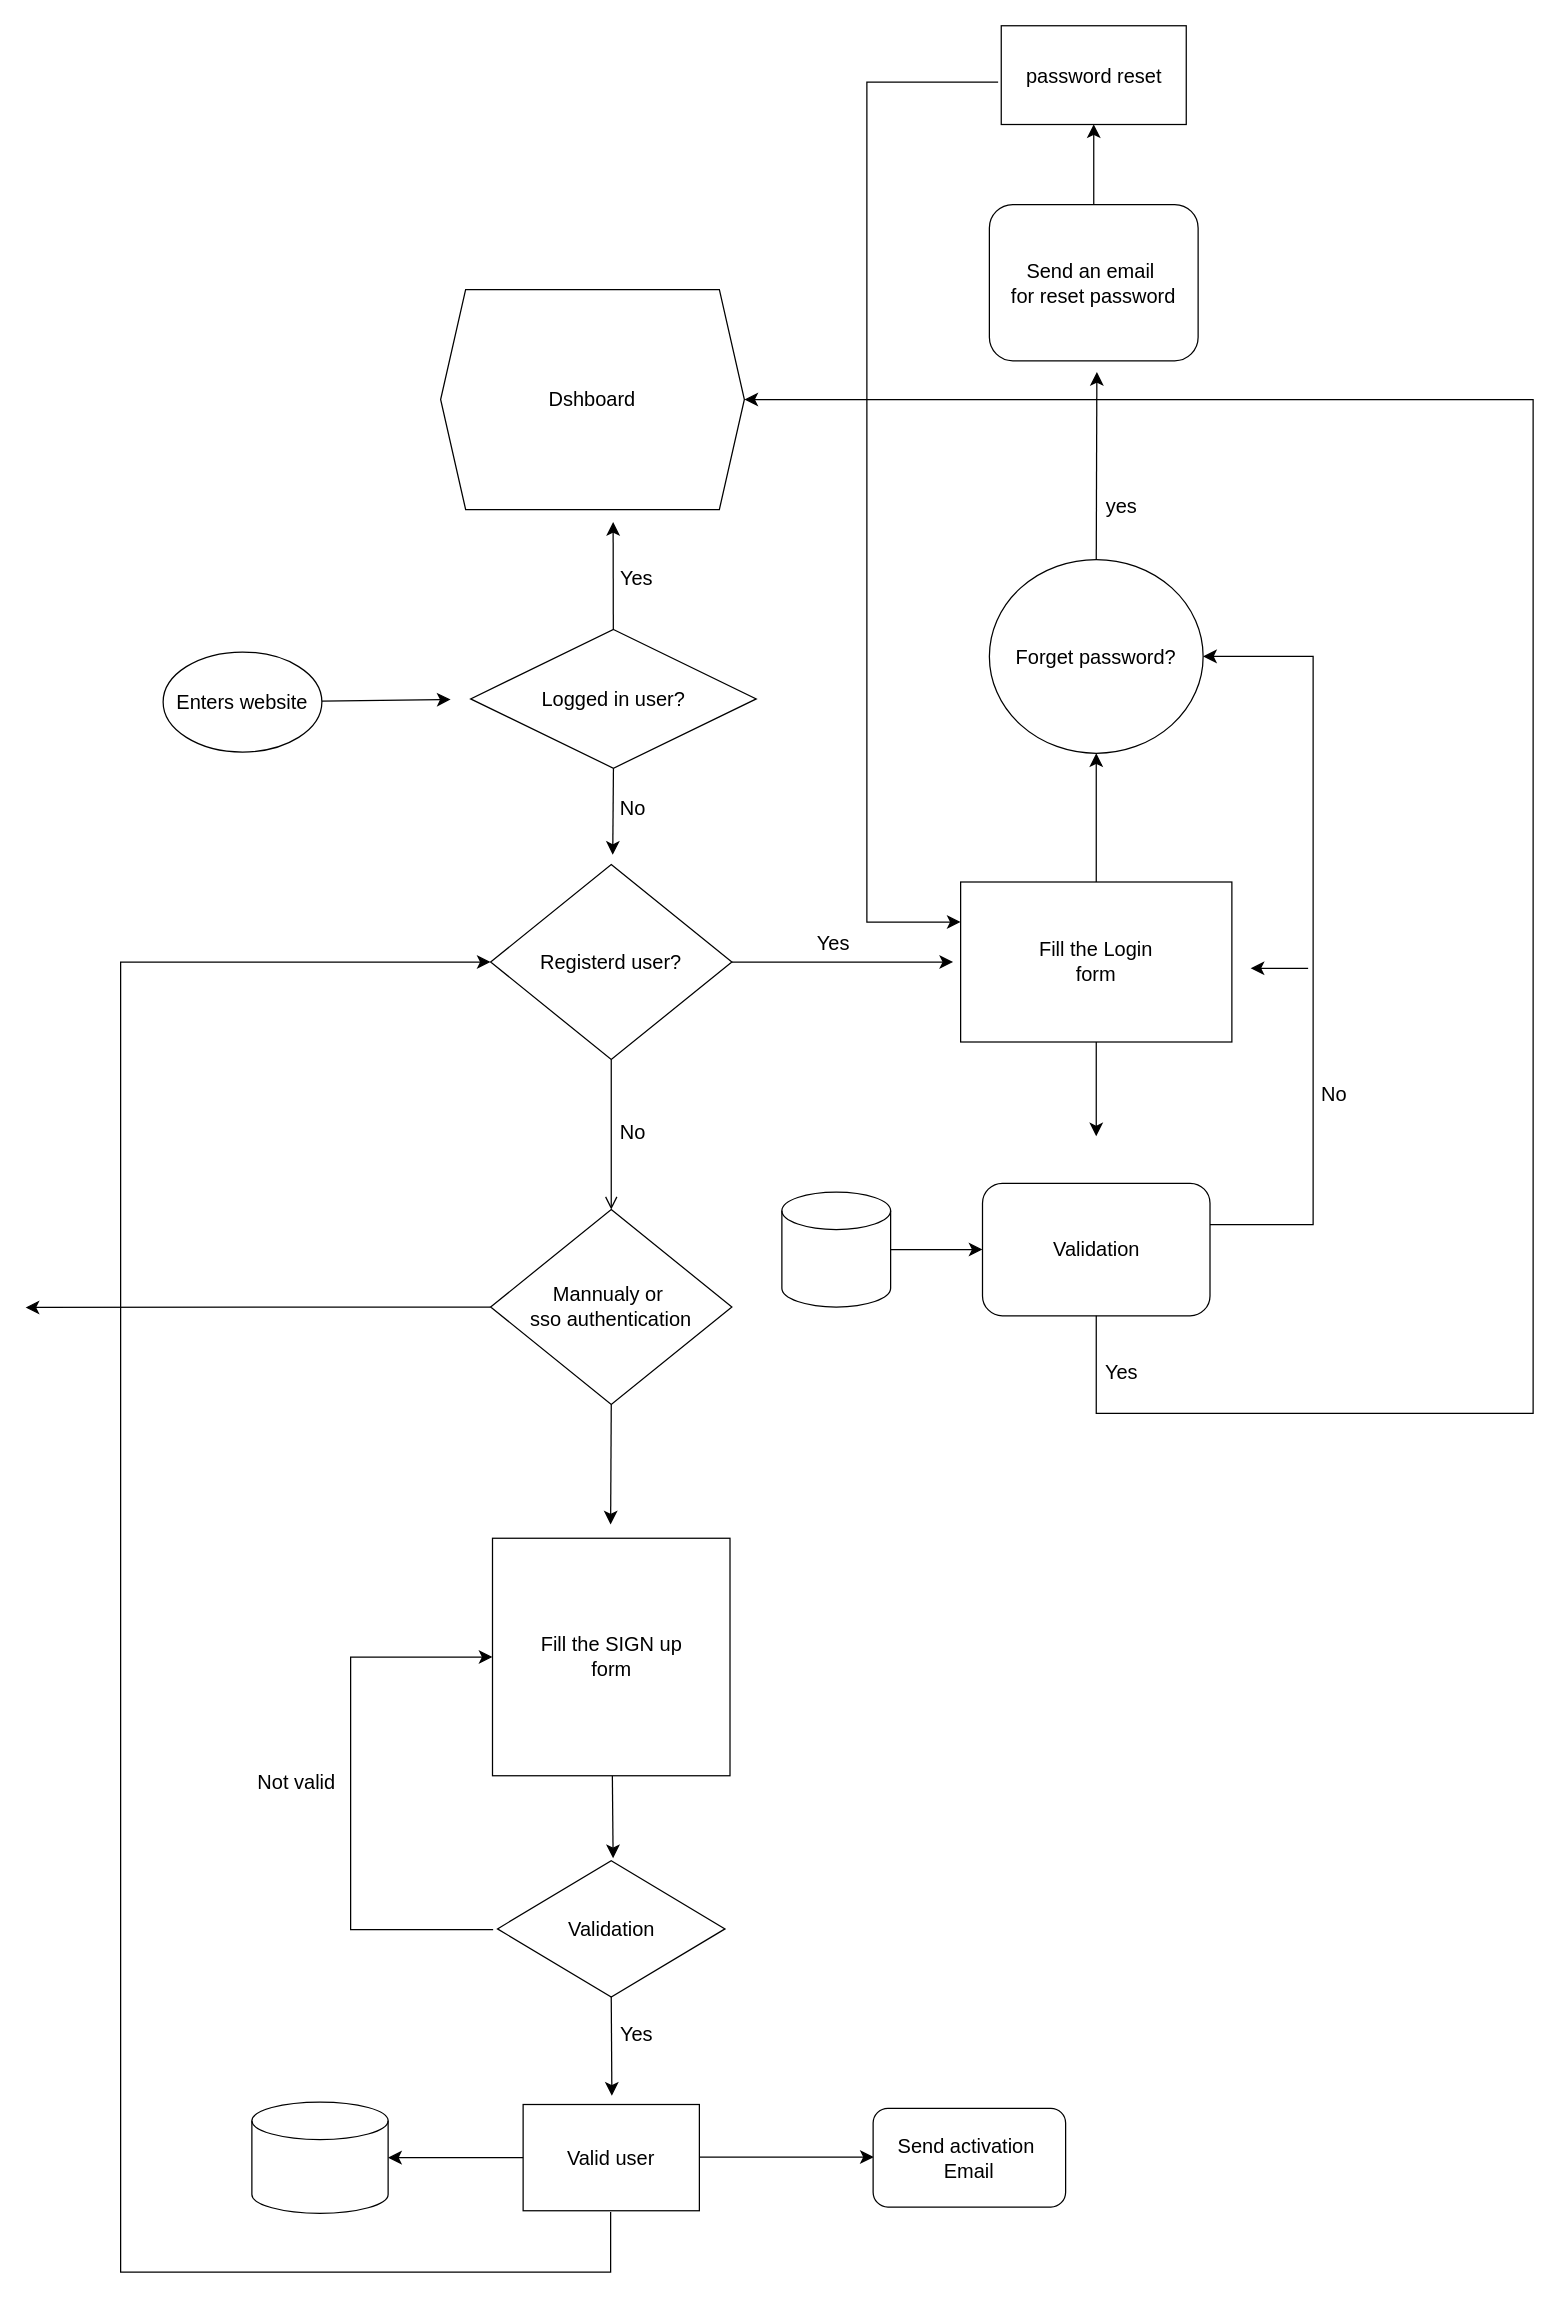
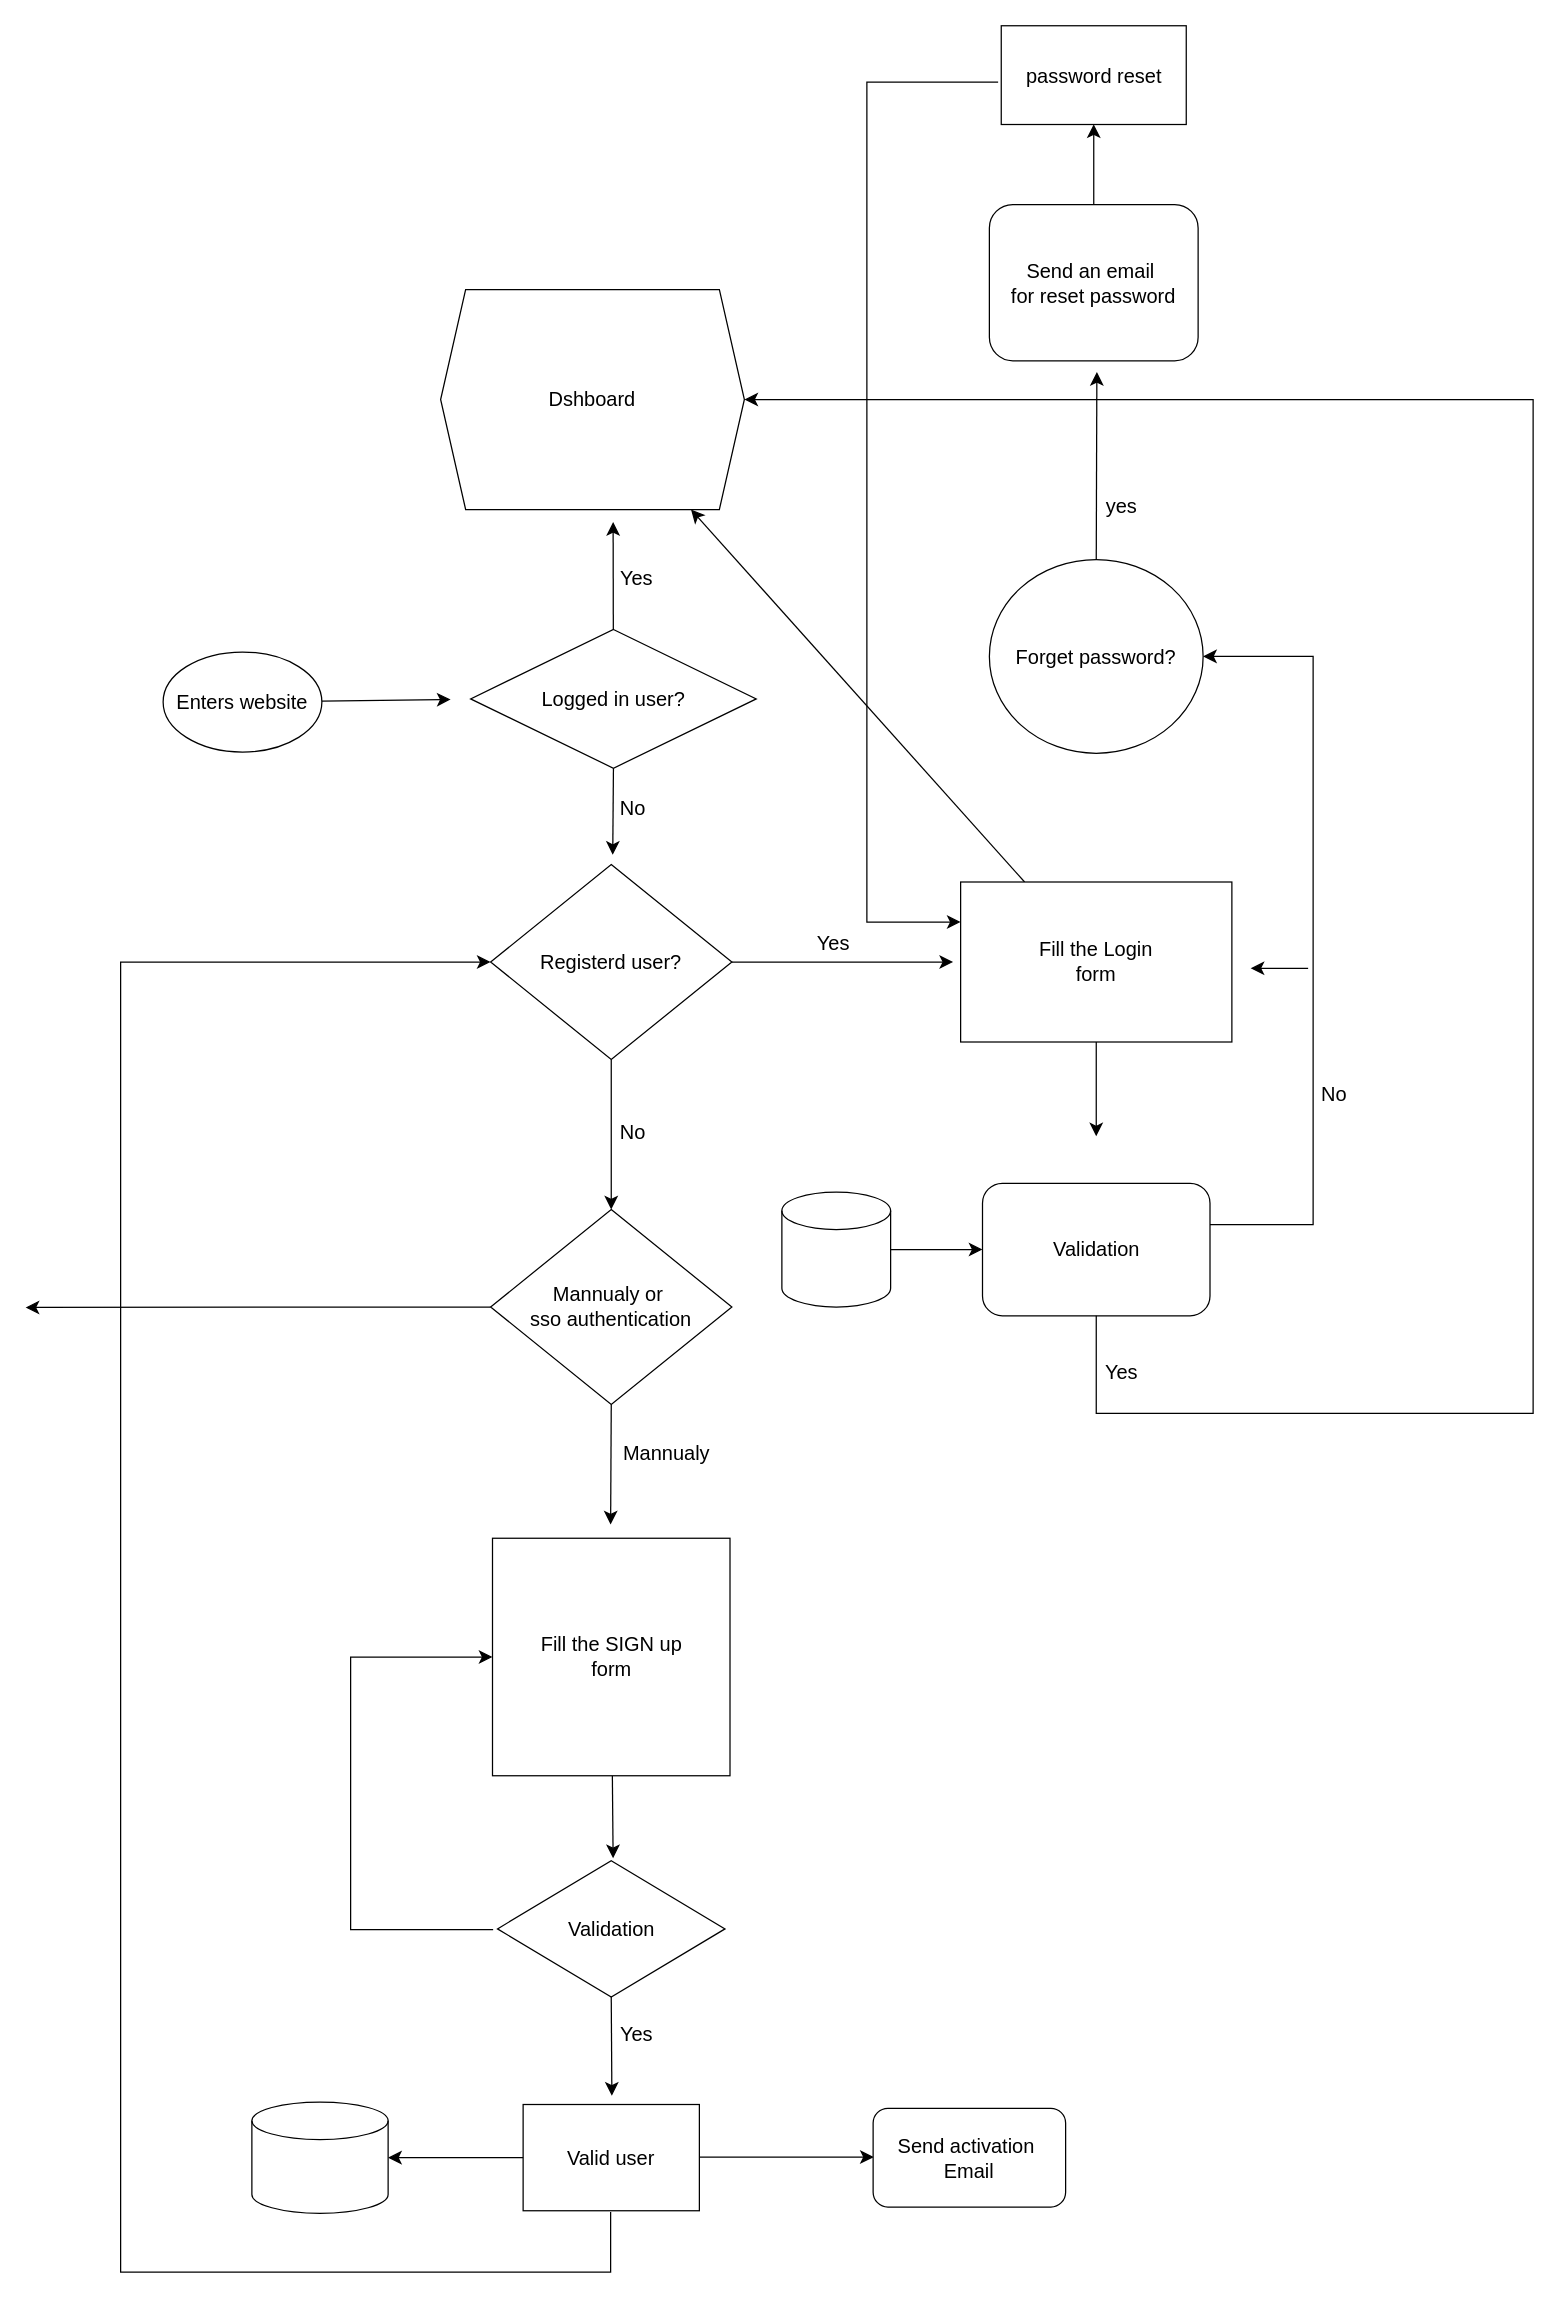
edge "Fill the Login form" -> "Forget password?": now "Fill the Login form" -> "Dshboard"
edge "Registerd user?" -> "Mannualy or sso authentication": arrowhead open -> classic
node "Mannualy": added
node "Not valid": removed
